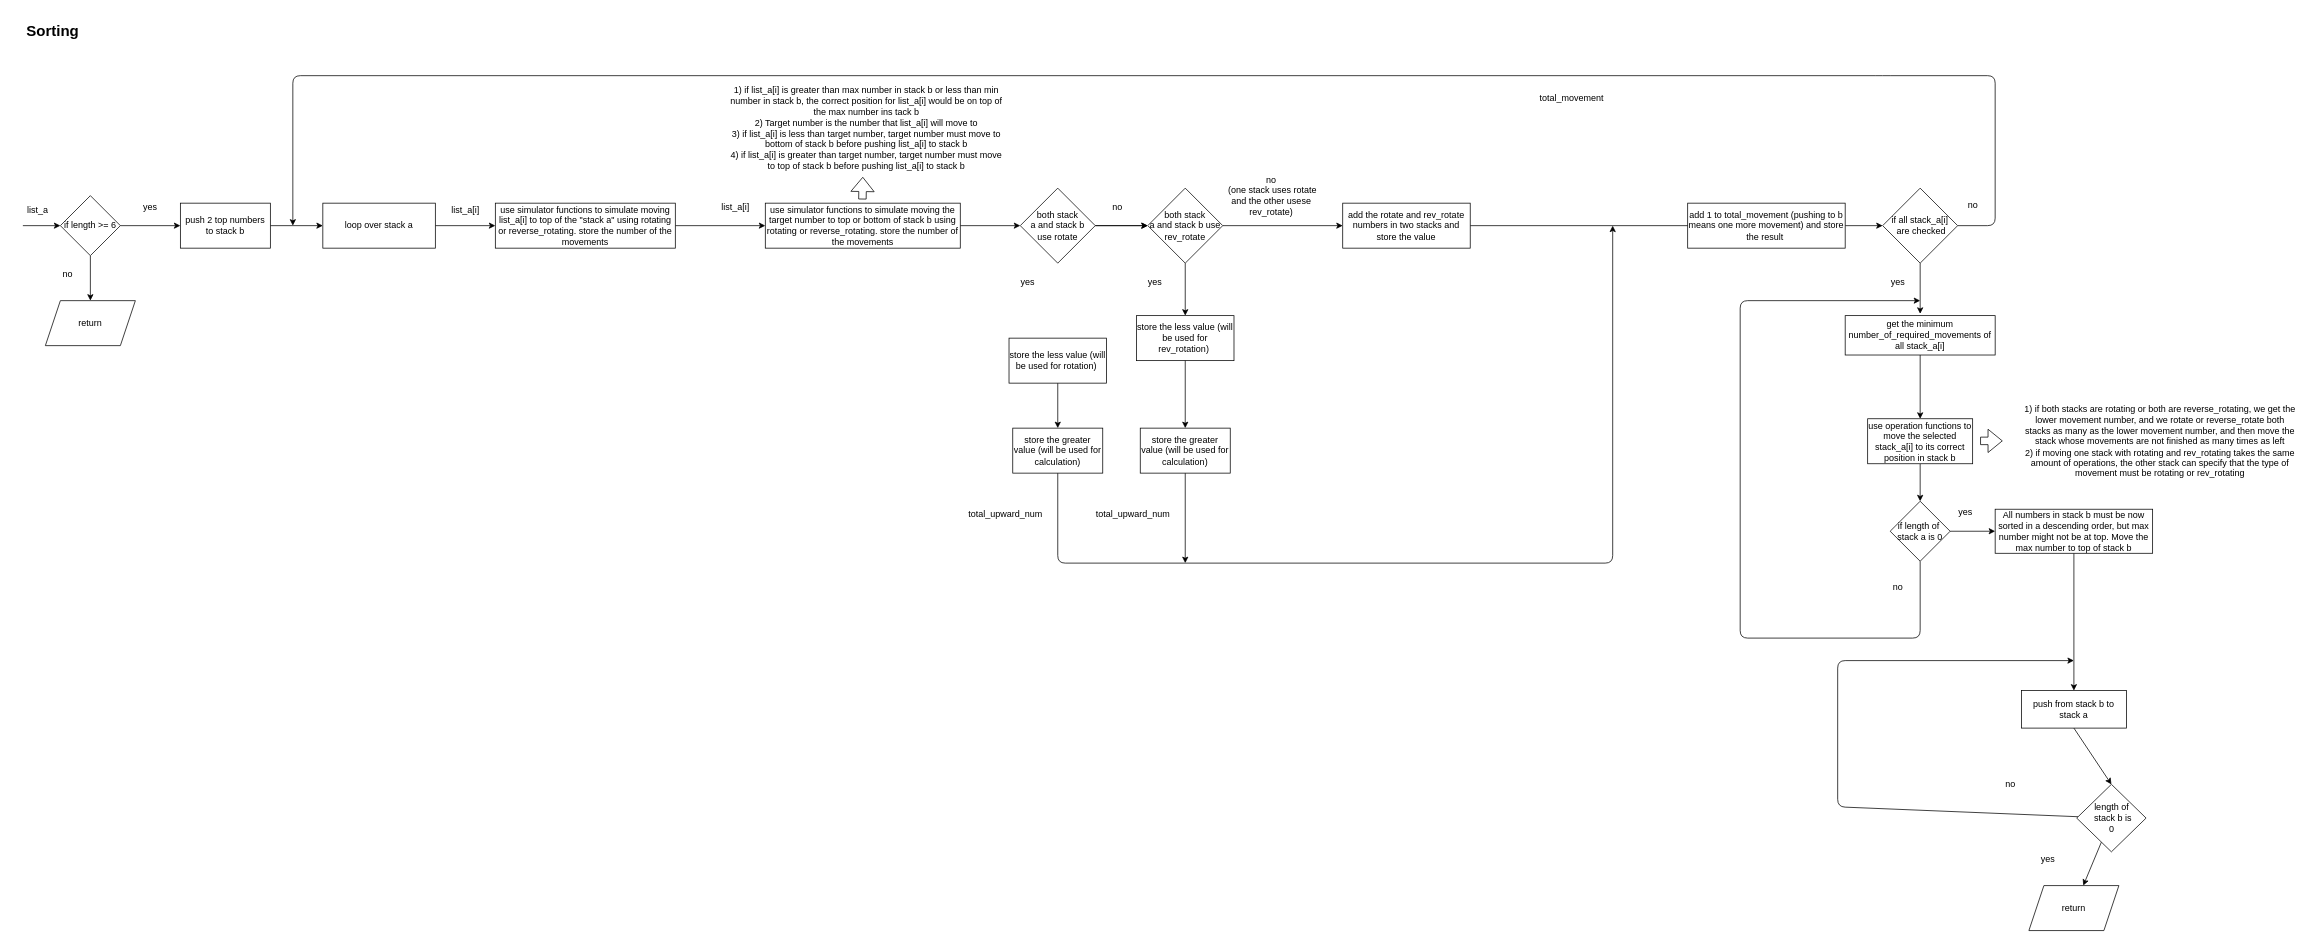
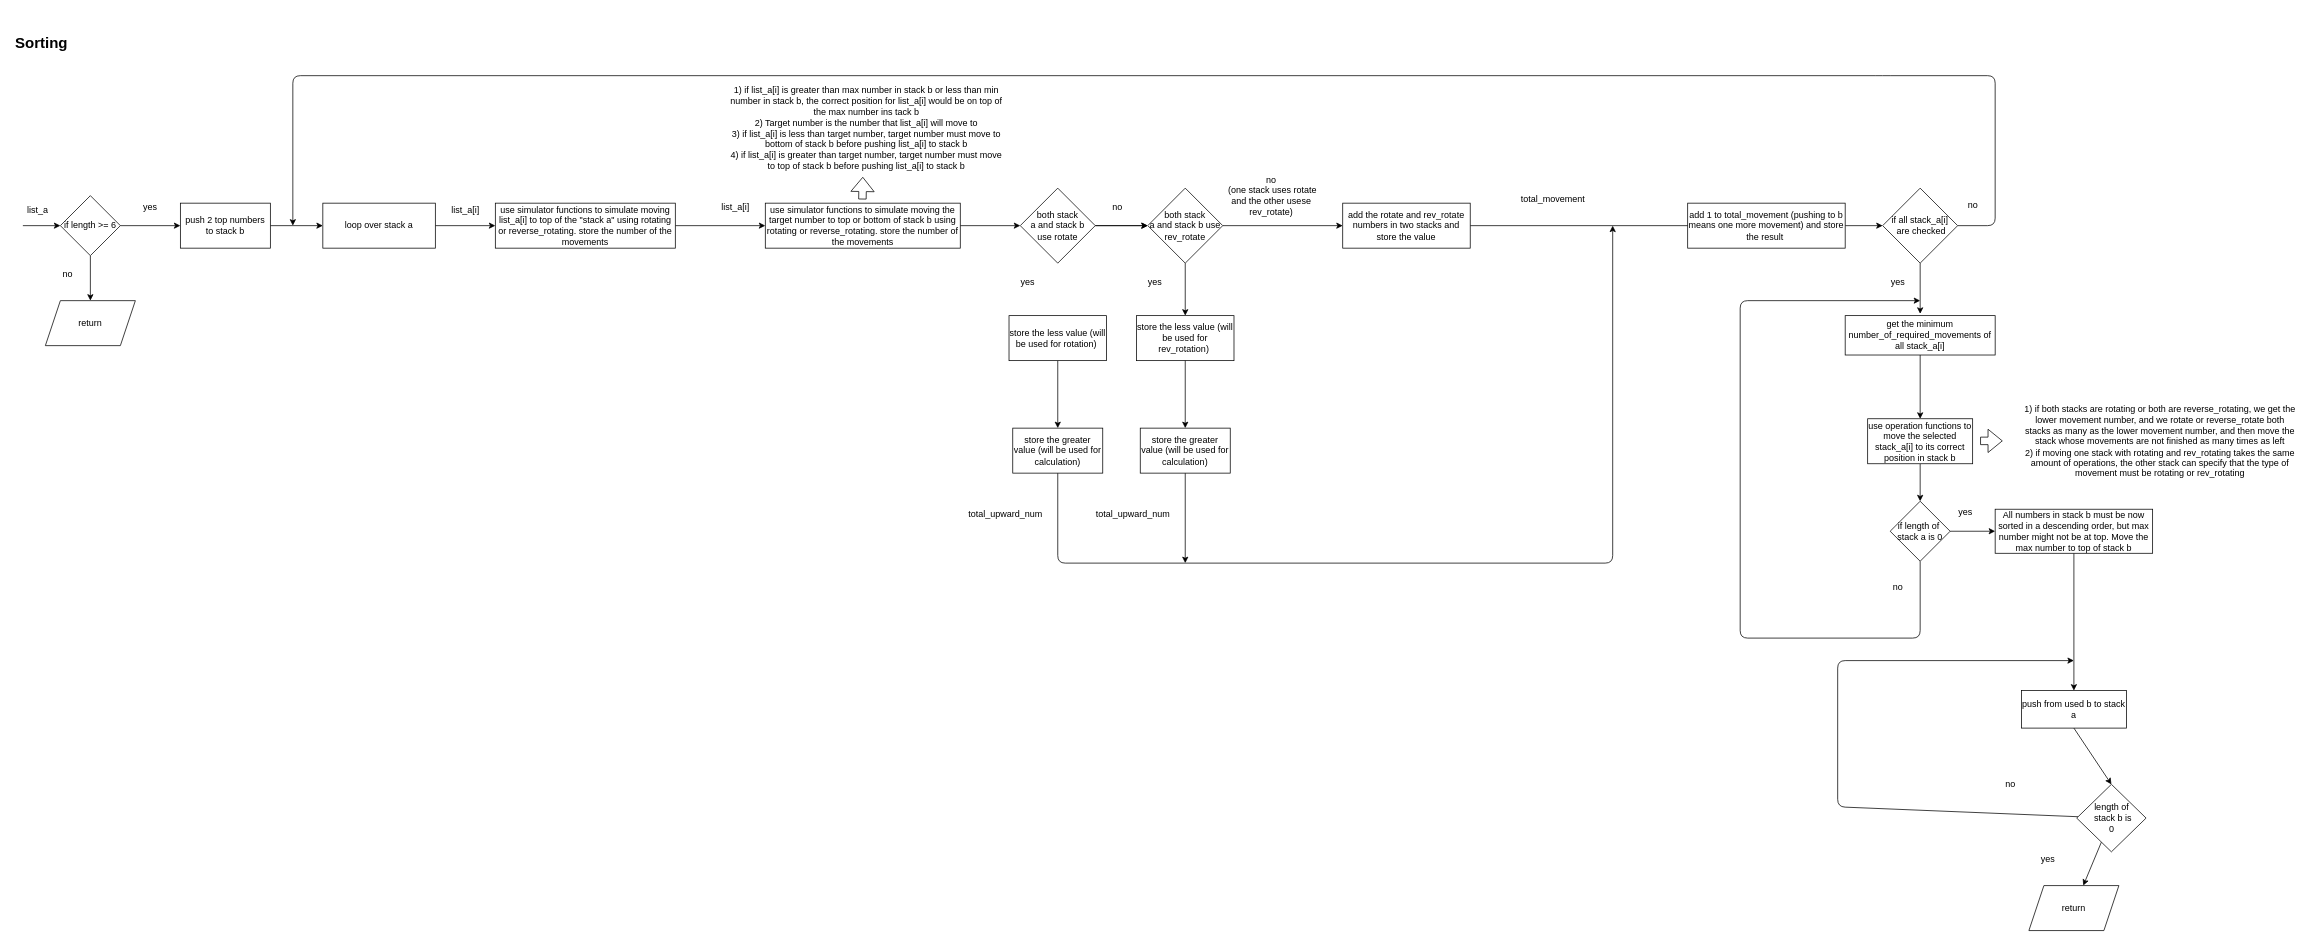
node "Sorting": moved (60, 34) -> (49, 45)
node "total_movement": moved (1572, 98) -> (1553, 199)
node "store the less value (will be used for rotation)": moved (1058, 360) -> (1058, 338)
node "push from stack b to stack a": label "push from stack b to stack a" -> "push from used b to stack a"
